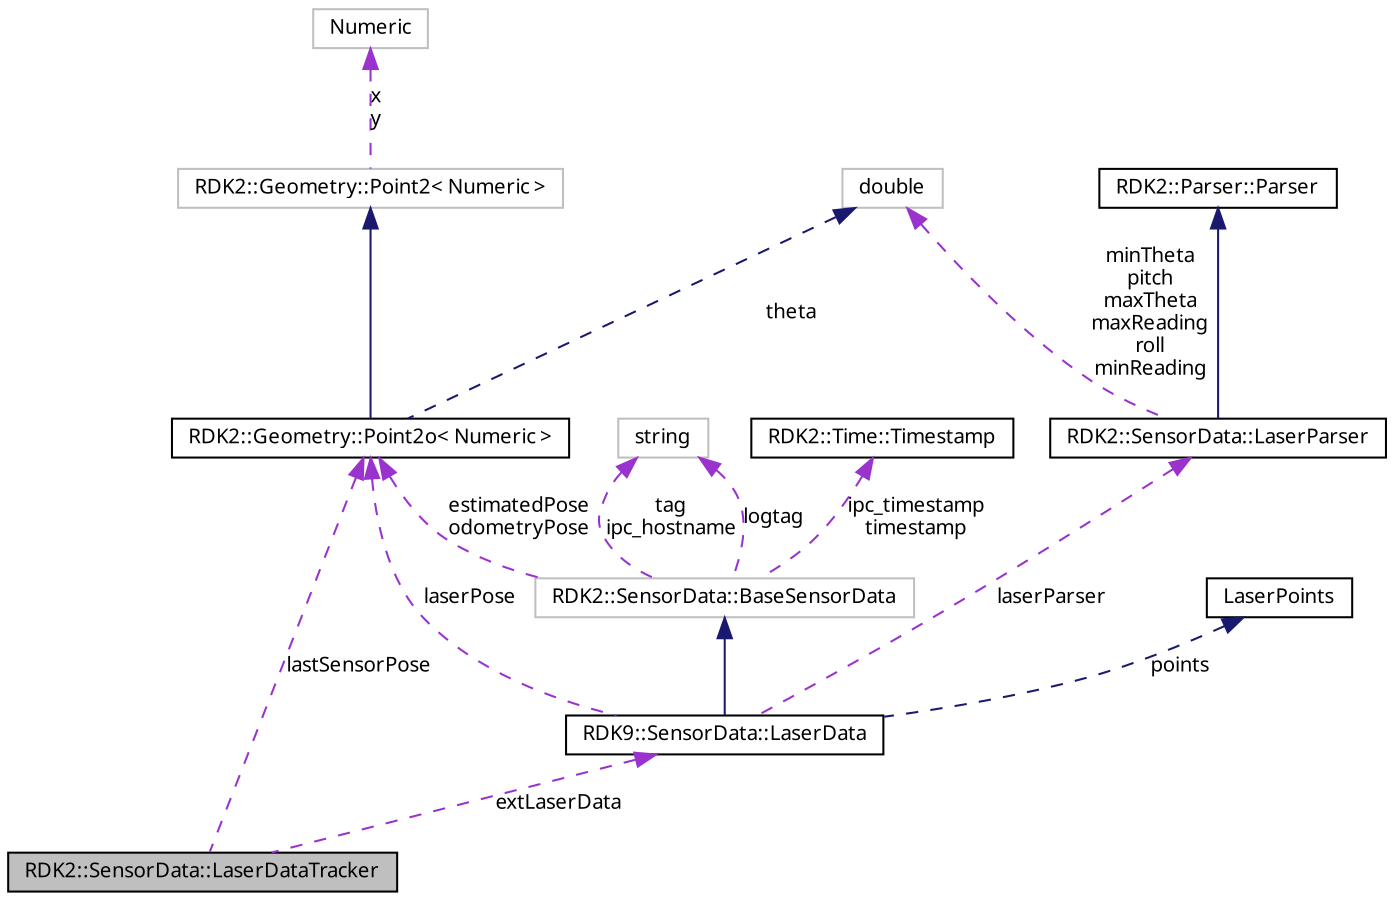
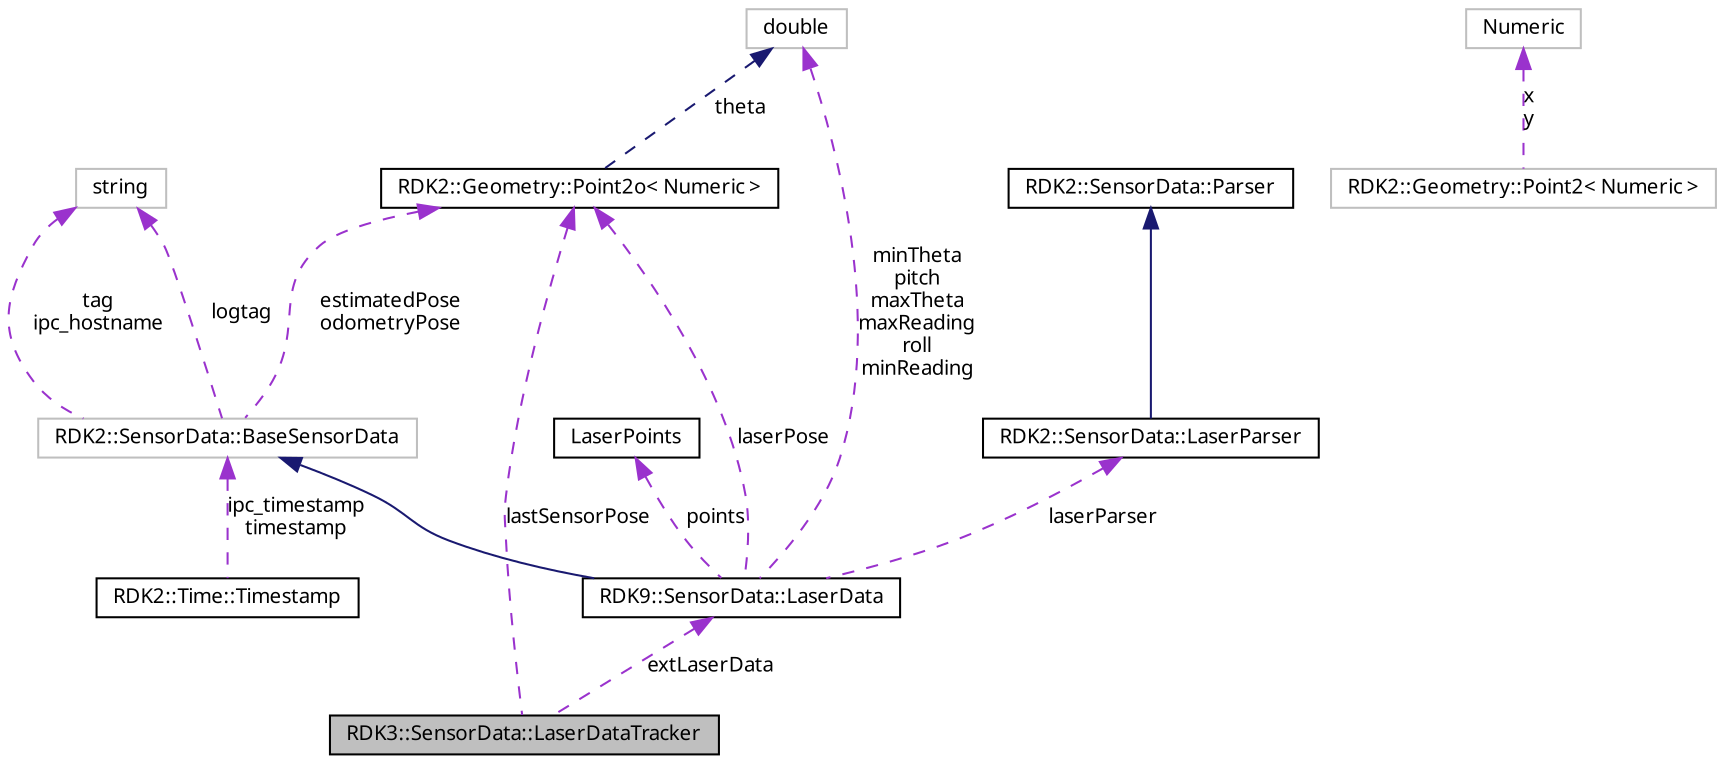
node "RDK2::Parser::Parser": label "RDK2::Parser::Parser" -> "RDK2::SensorData::Parser"
edge "RDK2::Geometry::Point2o< Numeric >" -> "RDK2::Geometry::Point2< Numeric >": removed
edge "RDK2::SensorData::LaserParser" -> "double": now "RDK9::SensorData::LaserData" -> "double"
edge "RDK2::SensorData::BaseSensorData" -> "RDK2::Time::Timestamp": reversed
edge "RDK9::SensorData::LaserData" -> "LaserPoints": color midnightblue -> darkorchid3
node "RDK2::SensorData::LaserDataTracker": label "RDK2::SensorData::LaserDataTracker" -> "RDK3::SensorData::LaserDataTracker"
